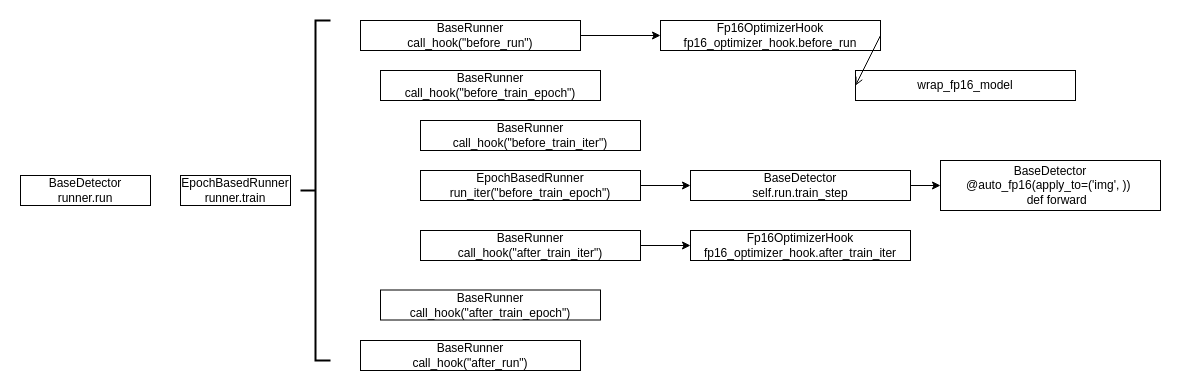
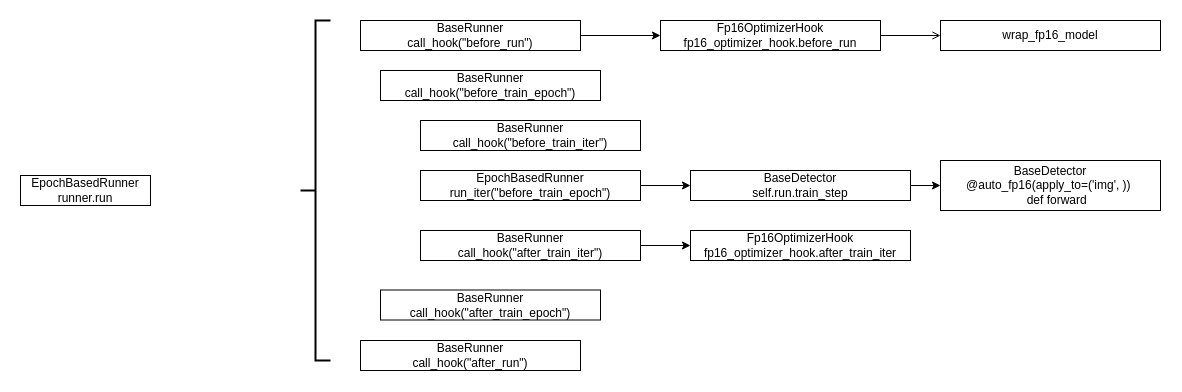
node "wrap_fp16_model": moved (966, 86) -> (1051, 36)
node "BaseDetector runner.run": label "BaseDetector runner.run" -> "EpochBasedRunner runner.run"
node "EpochBasedRunner runner.train": removed
